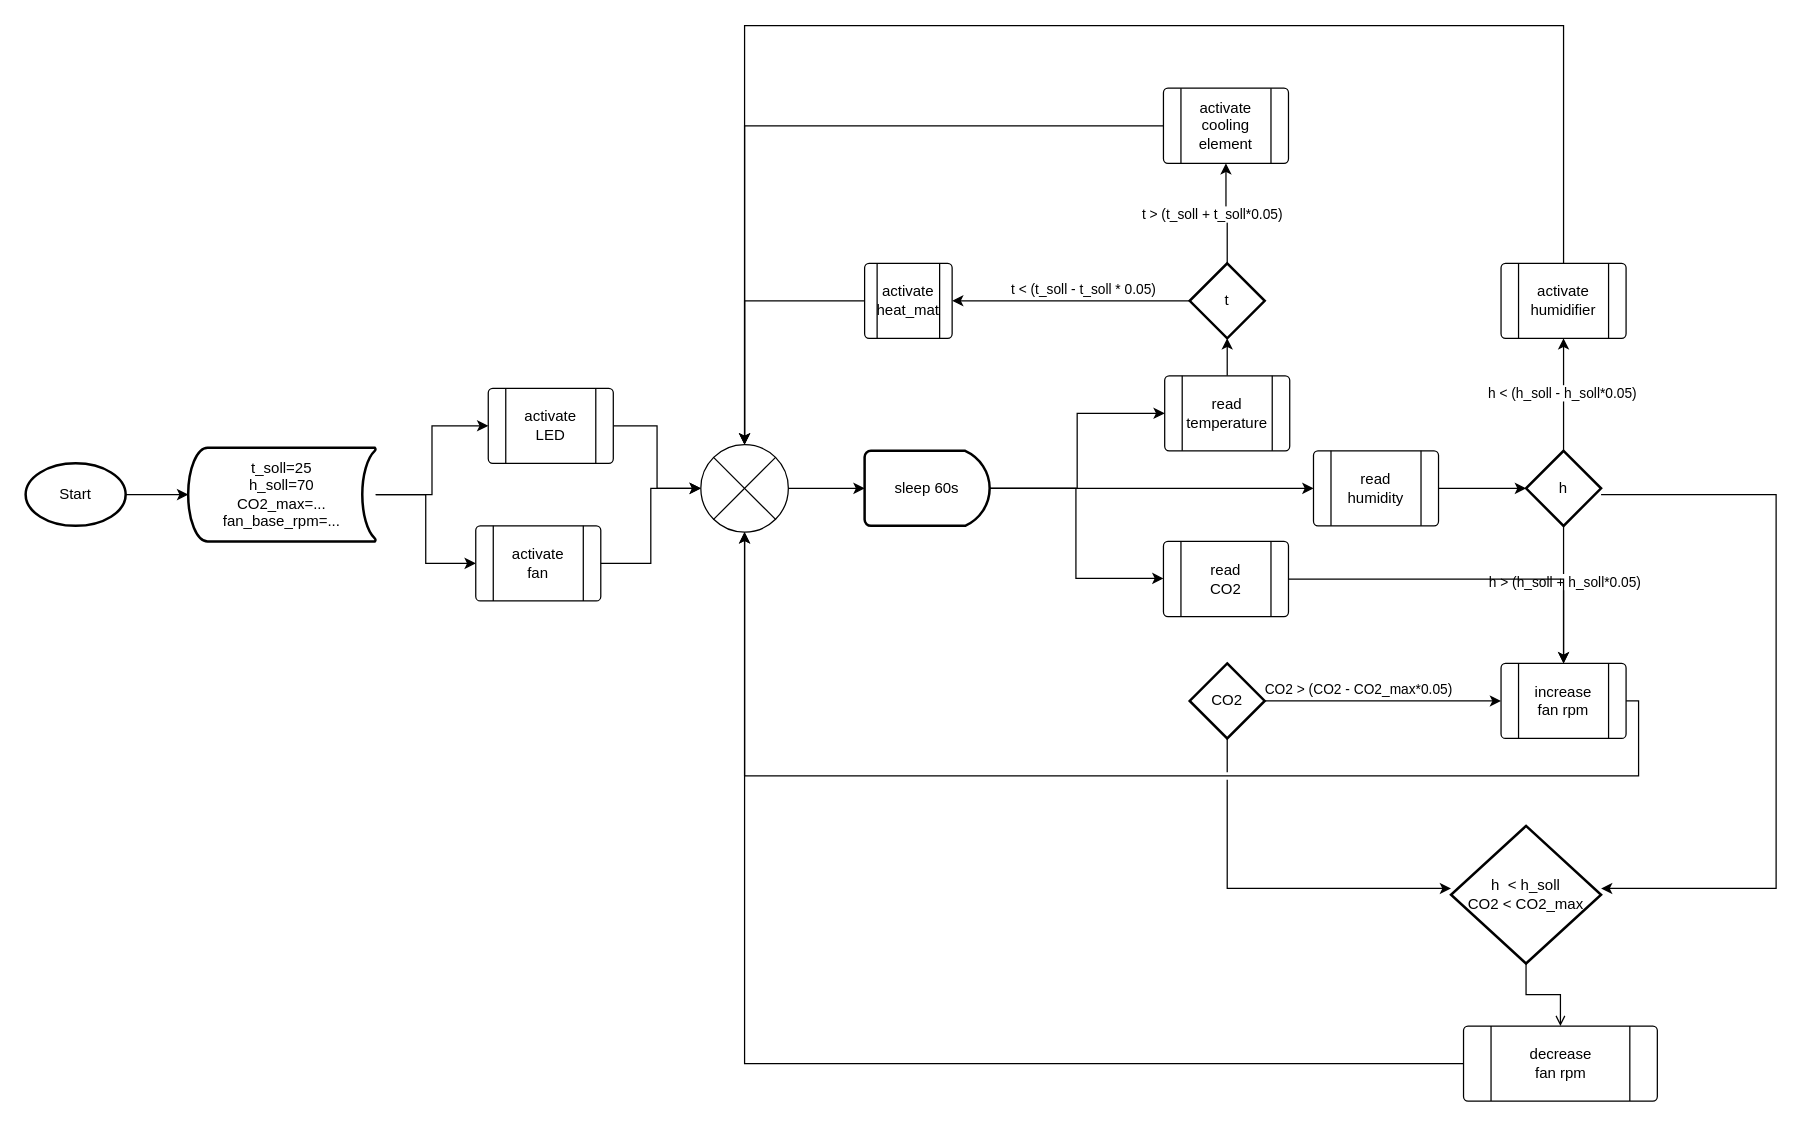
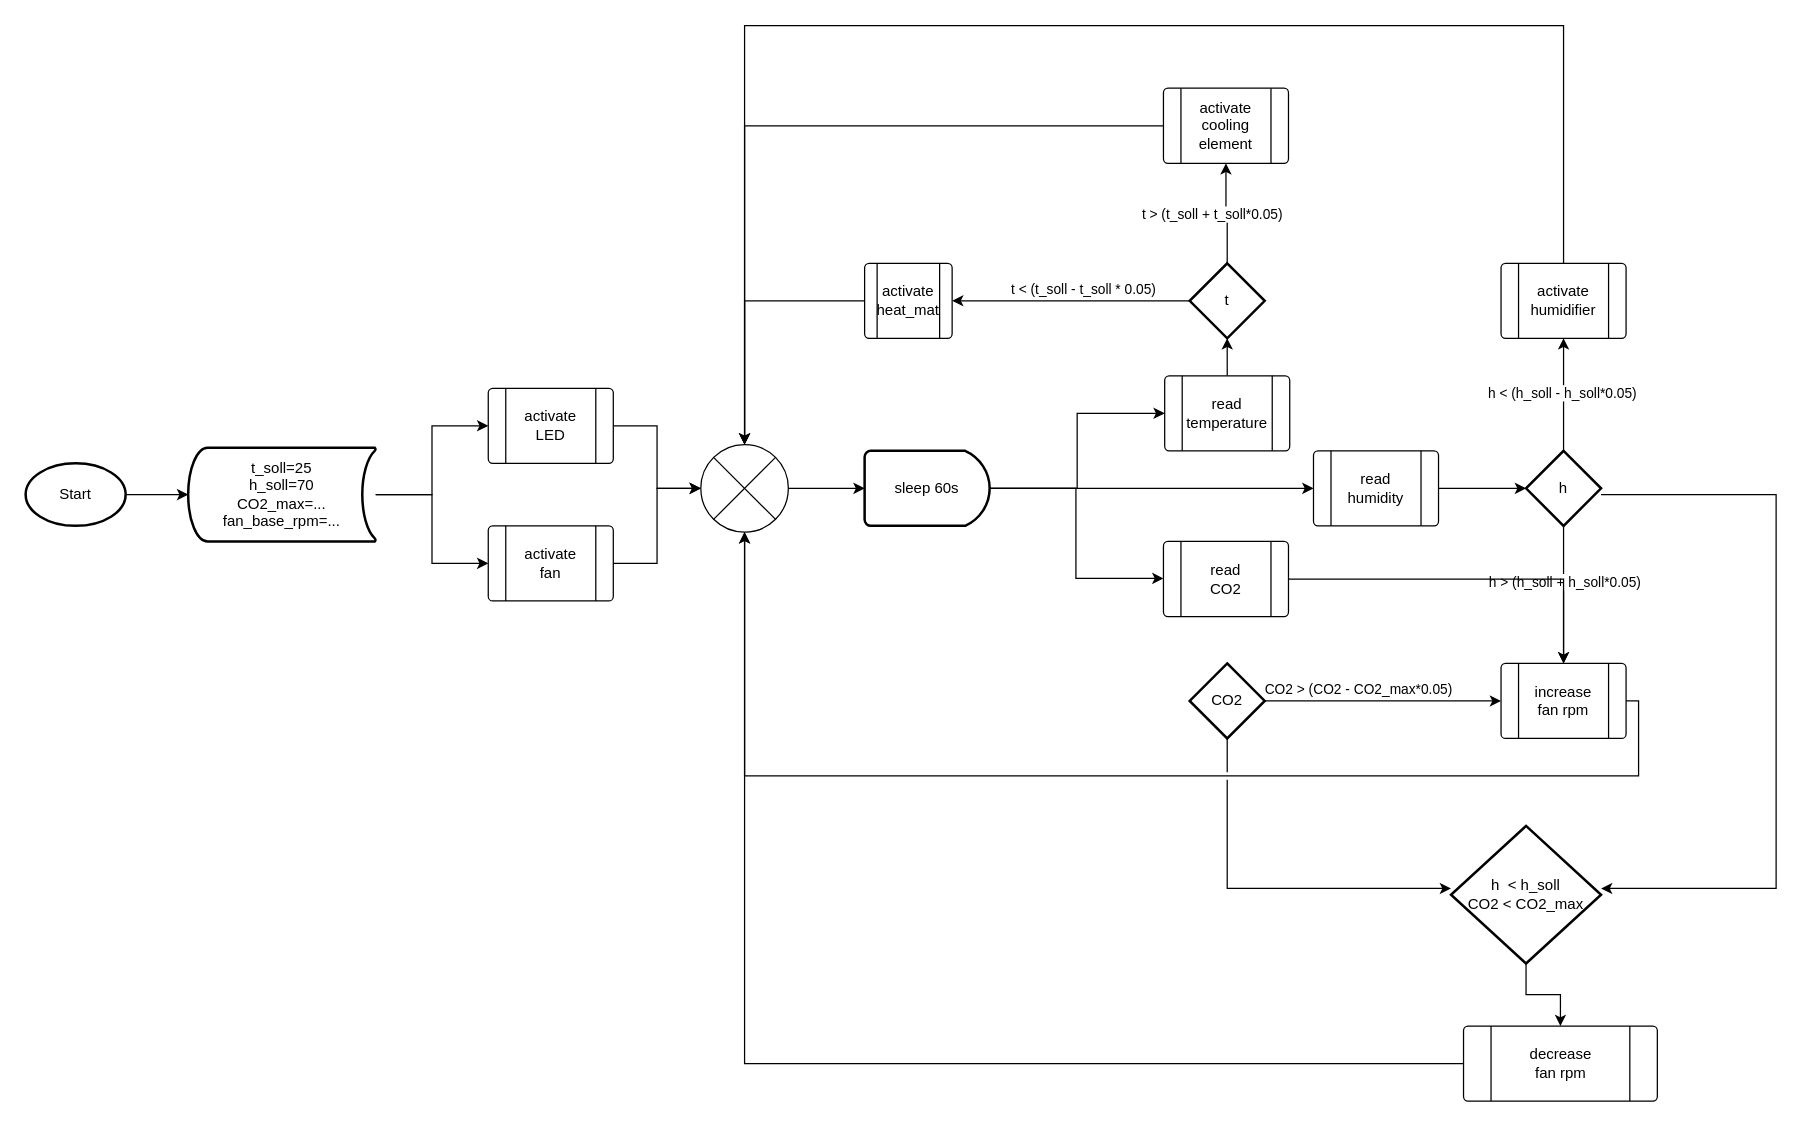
node "activate fan": moved (538, 563) -> (551, 563)
edge "h < h_soll CO2 < CO2_max" -> "decrease fan rpm": arrowhead open -> classic
